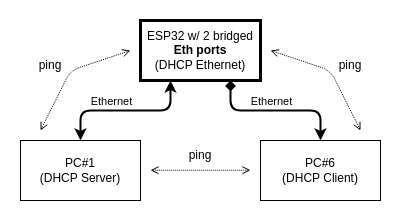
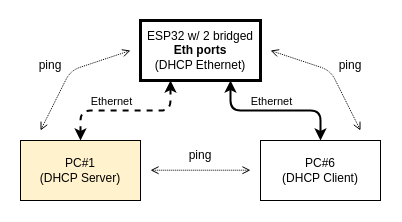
edge "ESP32 w/ 2 bridged Eth ports (DHCP Ethernet)" -- "PC#6 (DHCP Client)": arrowhead diamond -> classic
edge "ESP32 w/ 2 bridged Eth ports (DHCP Ethernet)" -- "PC#1 (DHCP Server)": style solid -> dashed
node "PC#1 (DHCP Server)": fillcolor #ffffff -> #fff2cc
